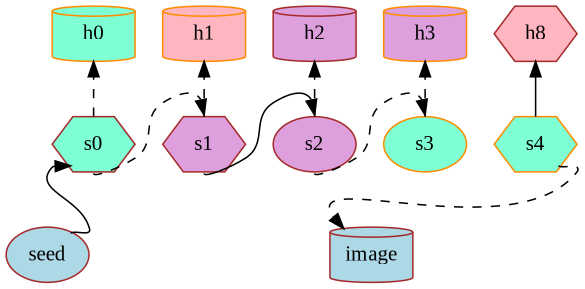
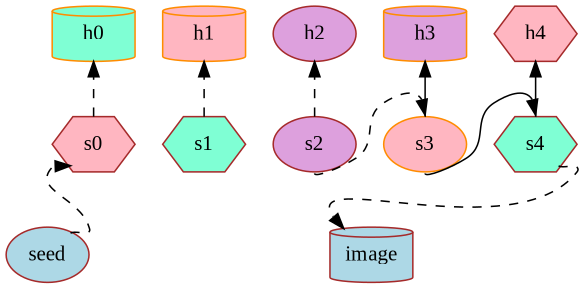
node "h2": shape cylinder -> ellipse
node "h8": label "h8" -> "h4"
edge "s3" -> "h3": style dashed -> solid
edge "s0" -> "s1": removed
edge "s1" -> "s2": removed
edge "s3" -> "s4": added
node "s0": fillcolor aquamarine -> lightpink
node "s1": fillcolor plum -> aquamarine
node "s3": fillcolor aquamarine -> lightpink
node "s4": color darkorange -> brown
edge "seed" -> "s0": style solid -> dashed
